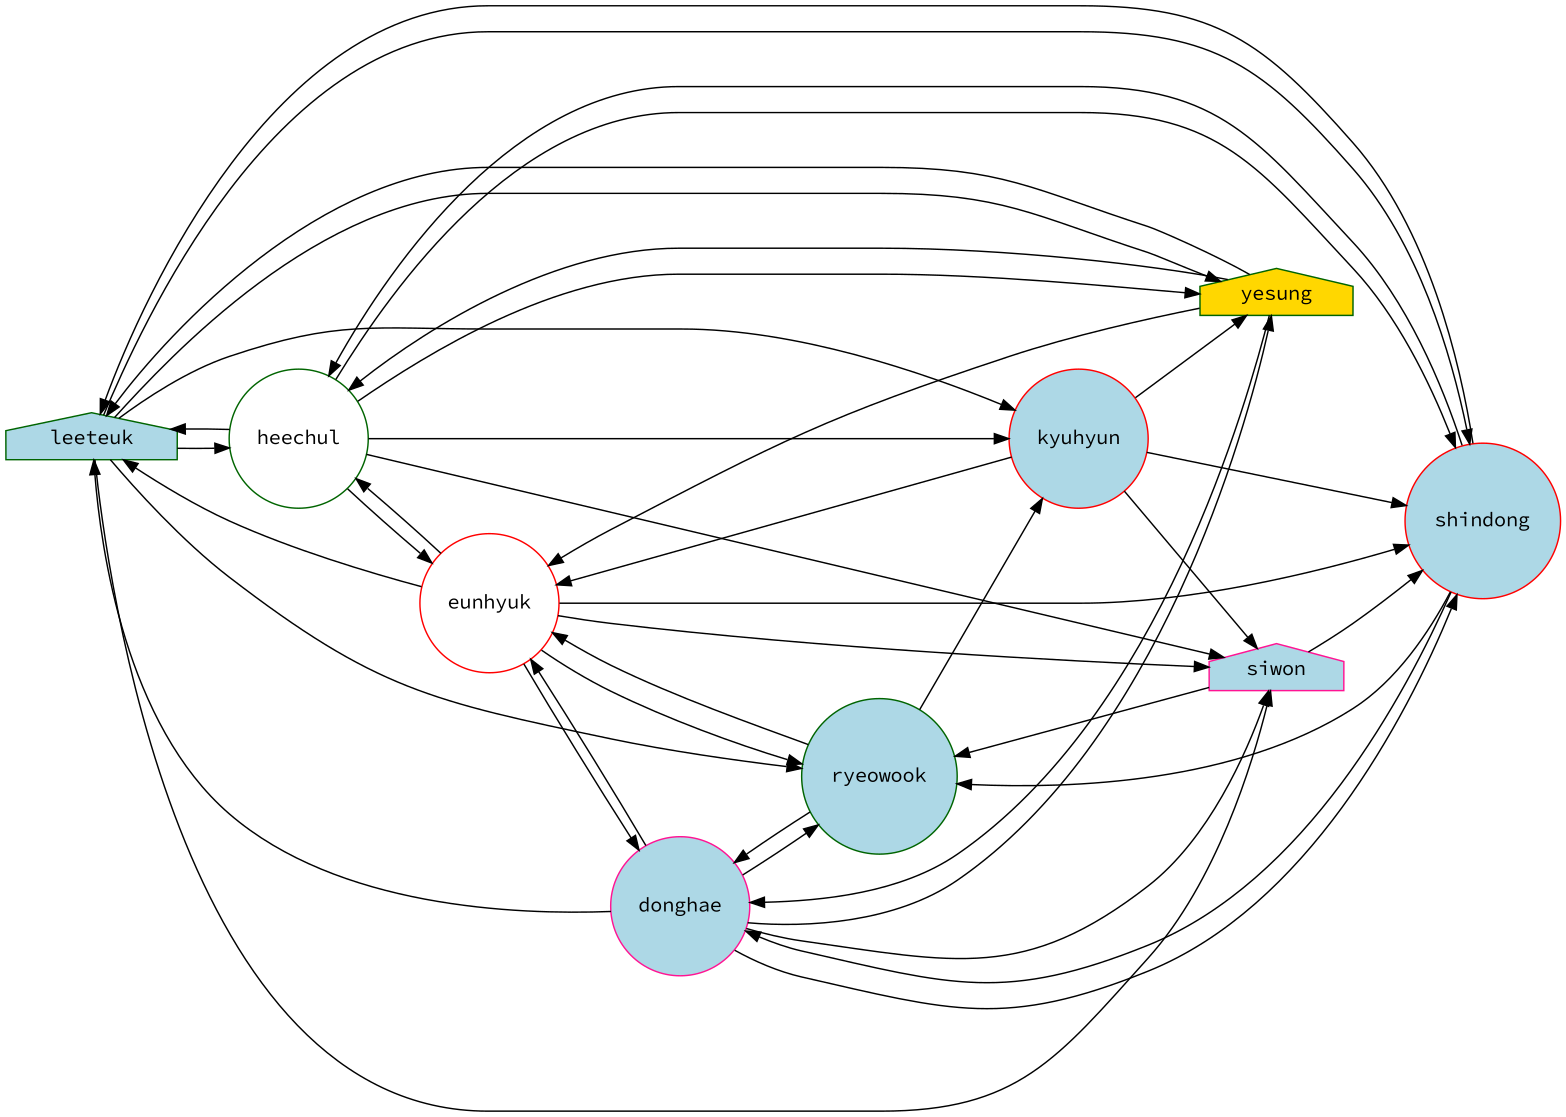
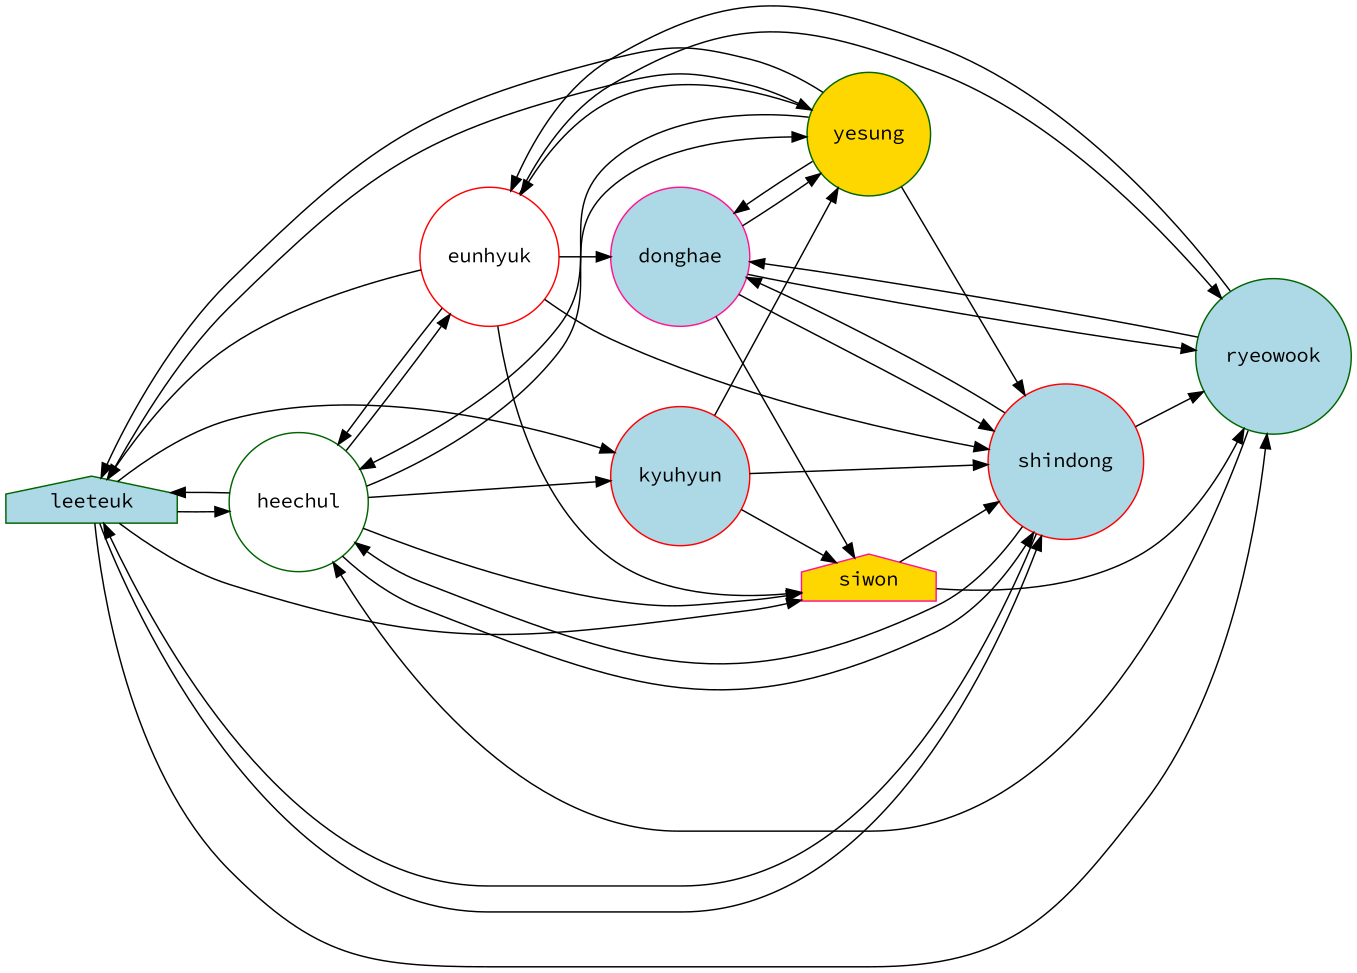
edge "yesung" -> "shindong": added
node "yesung": shape house -> circle
edge "kyuhyun" -> "eunhyuk": removed
edge "ryeowook" -> "kyuhyun": now "ryeowook" -> "heechul"
node "siwon": fillcolor lightblue -> gold
edge "donghae" -> "eunhyuk": removed
edge "donghae" -> "leeteuk": removed
